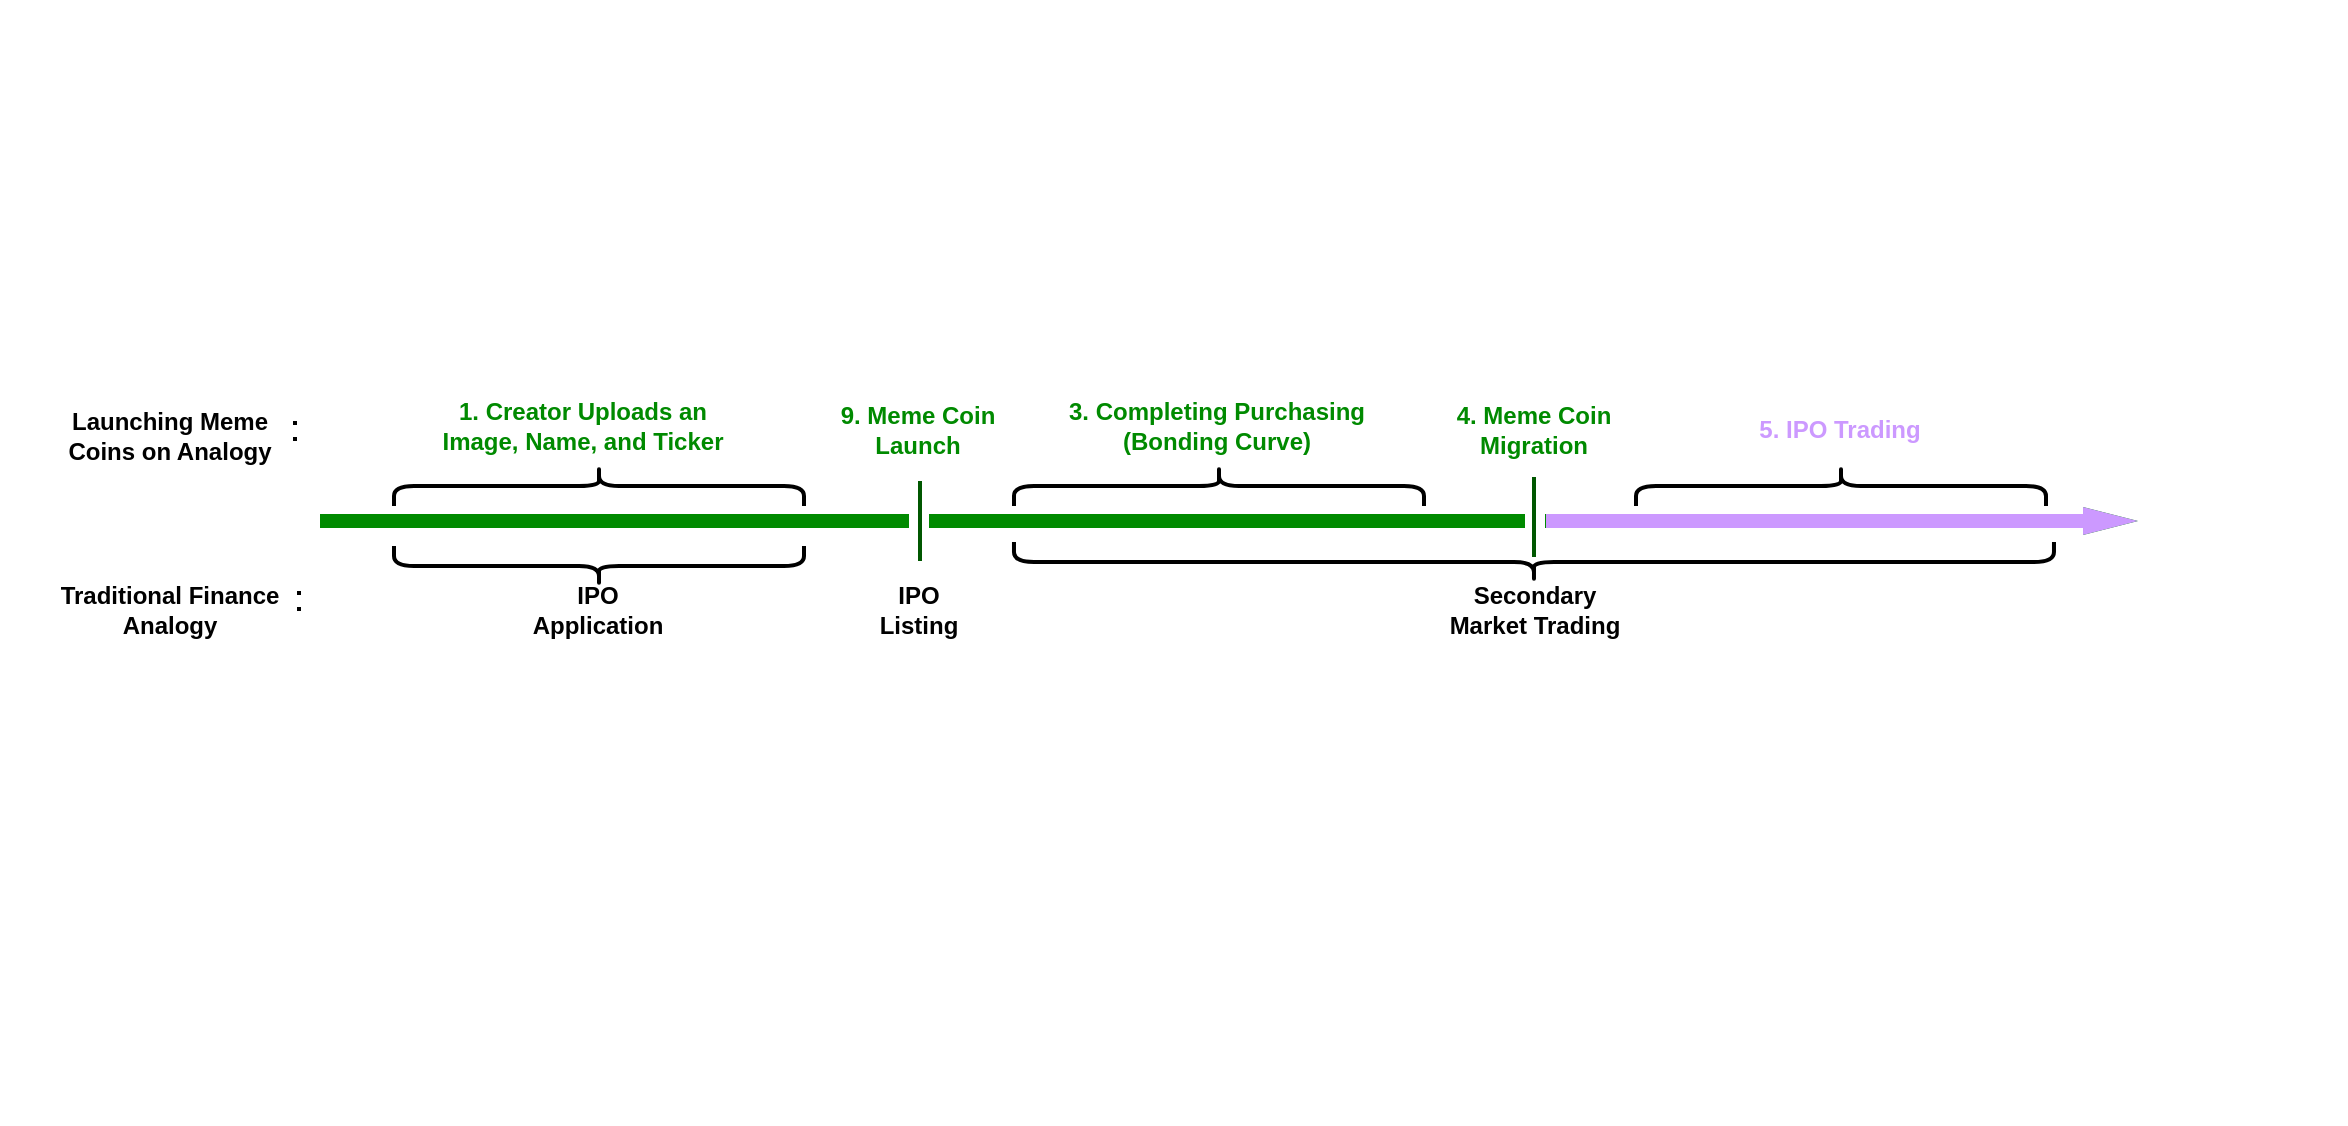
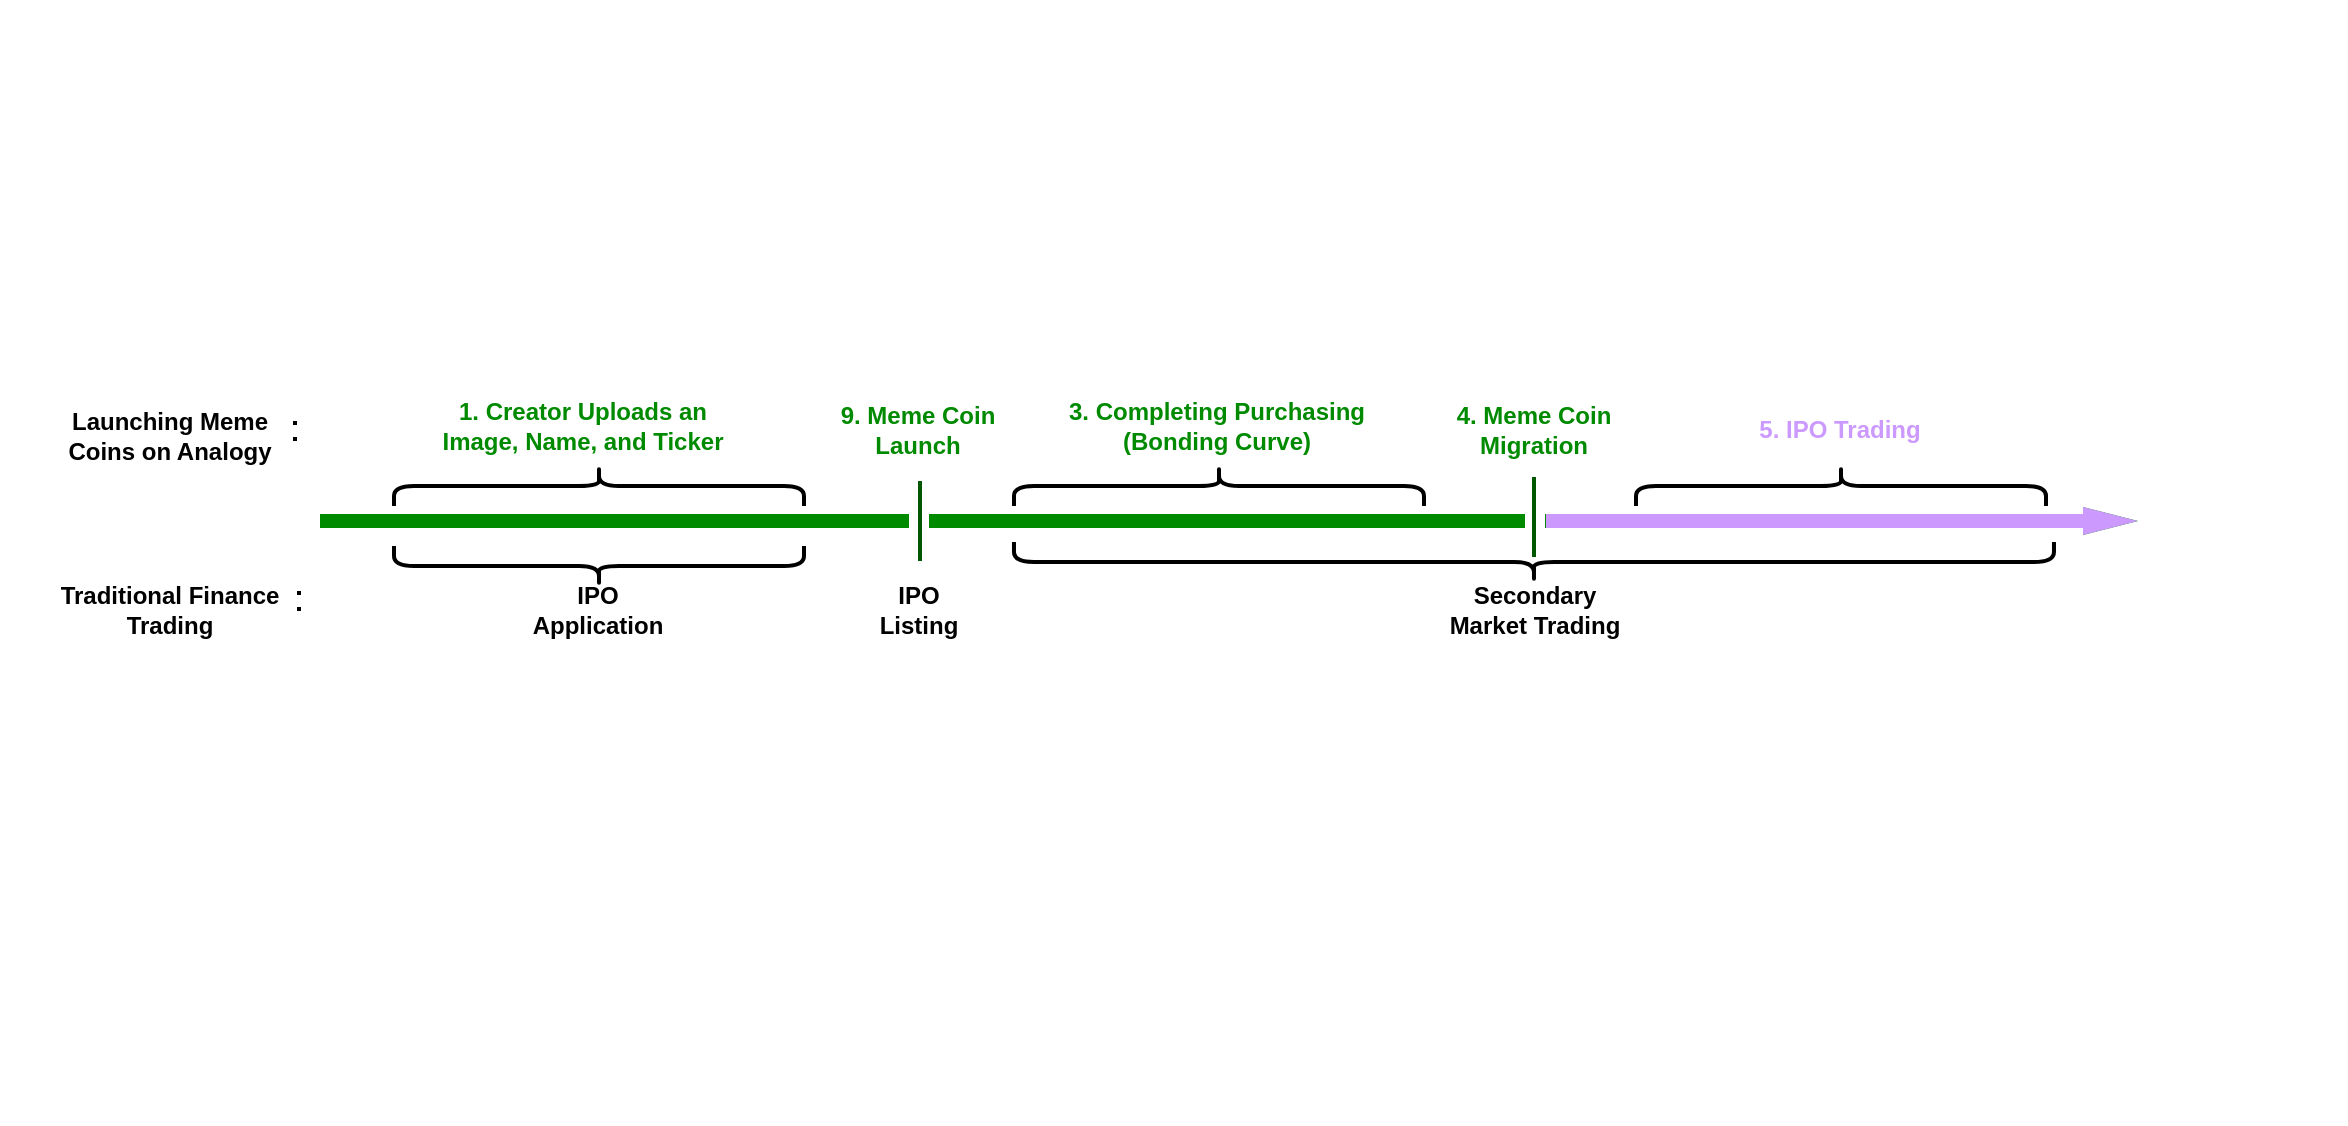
node "Traditional Finance Analogy": label "Traditional Finance Analogy" -> "Traditional Finance Trading"
